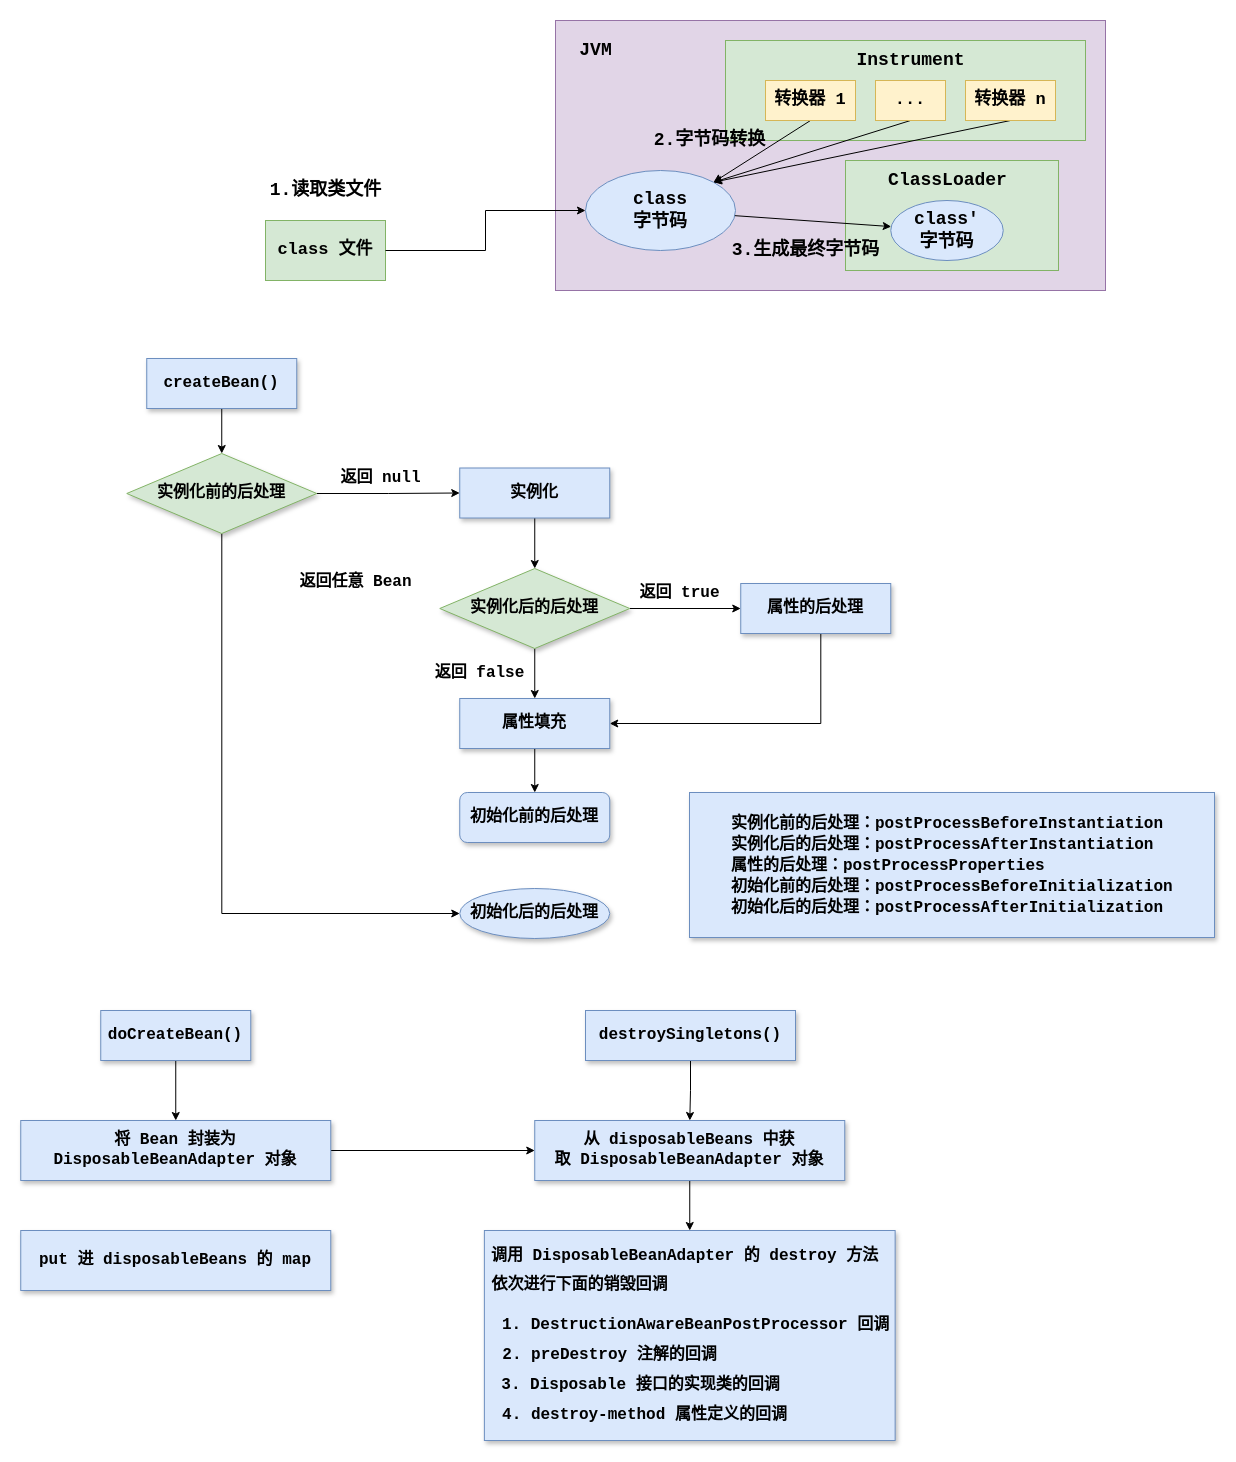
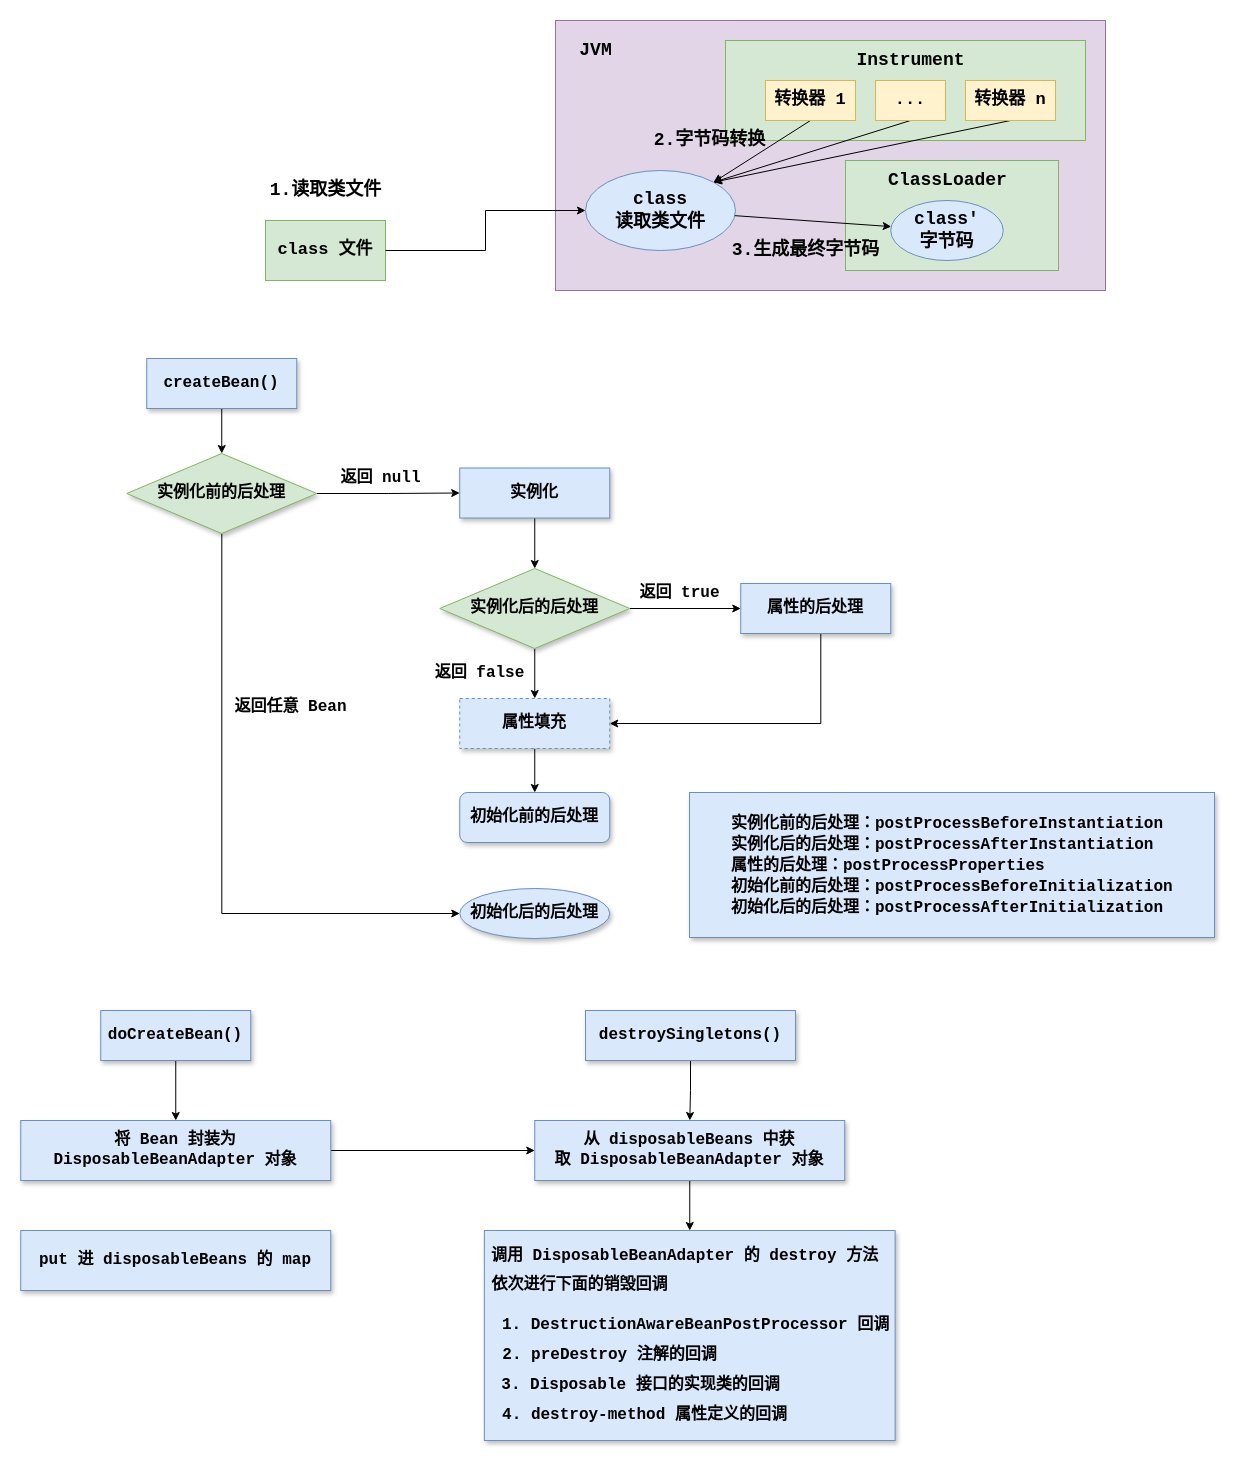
node "class 字节码": label "class 字节码" -> "class 读取类文件"
node "返回任意 Bean": moved (356, 582) -> (291, 707)
node "属性填充": style solid -> dashed
